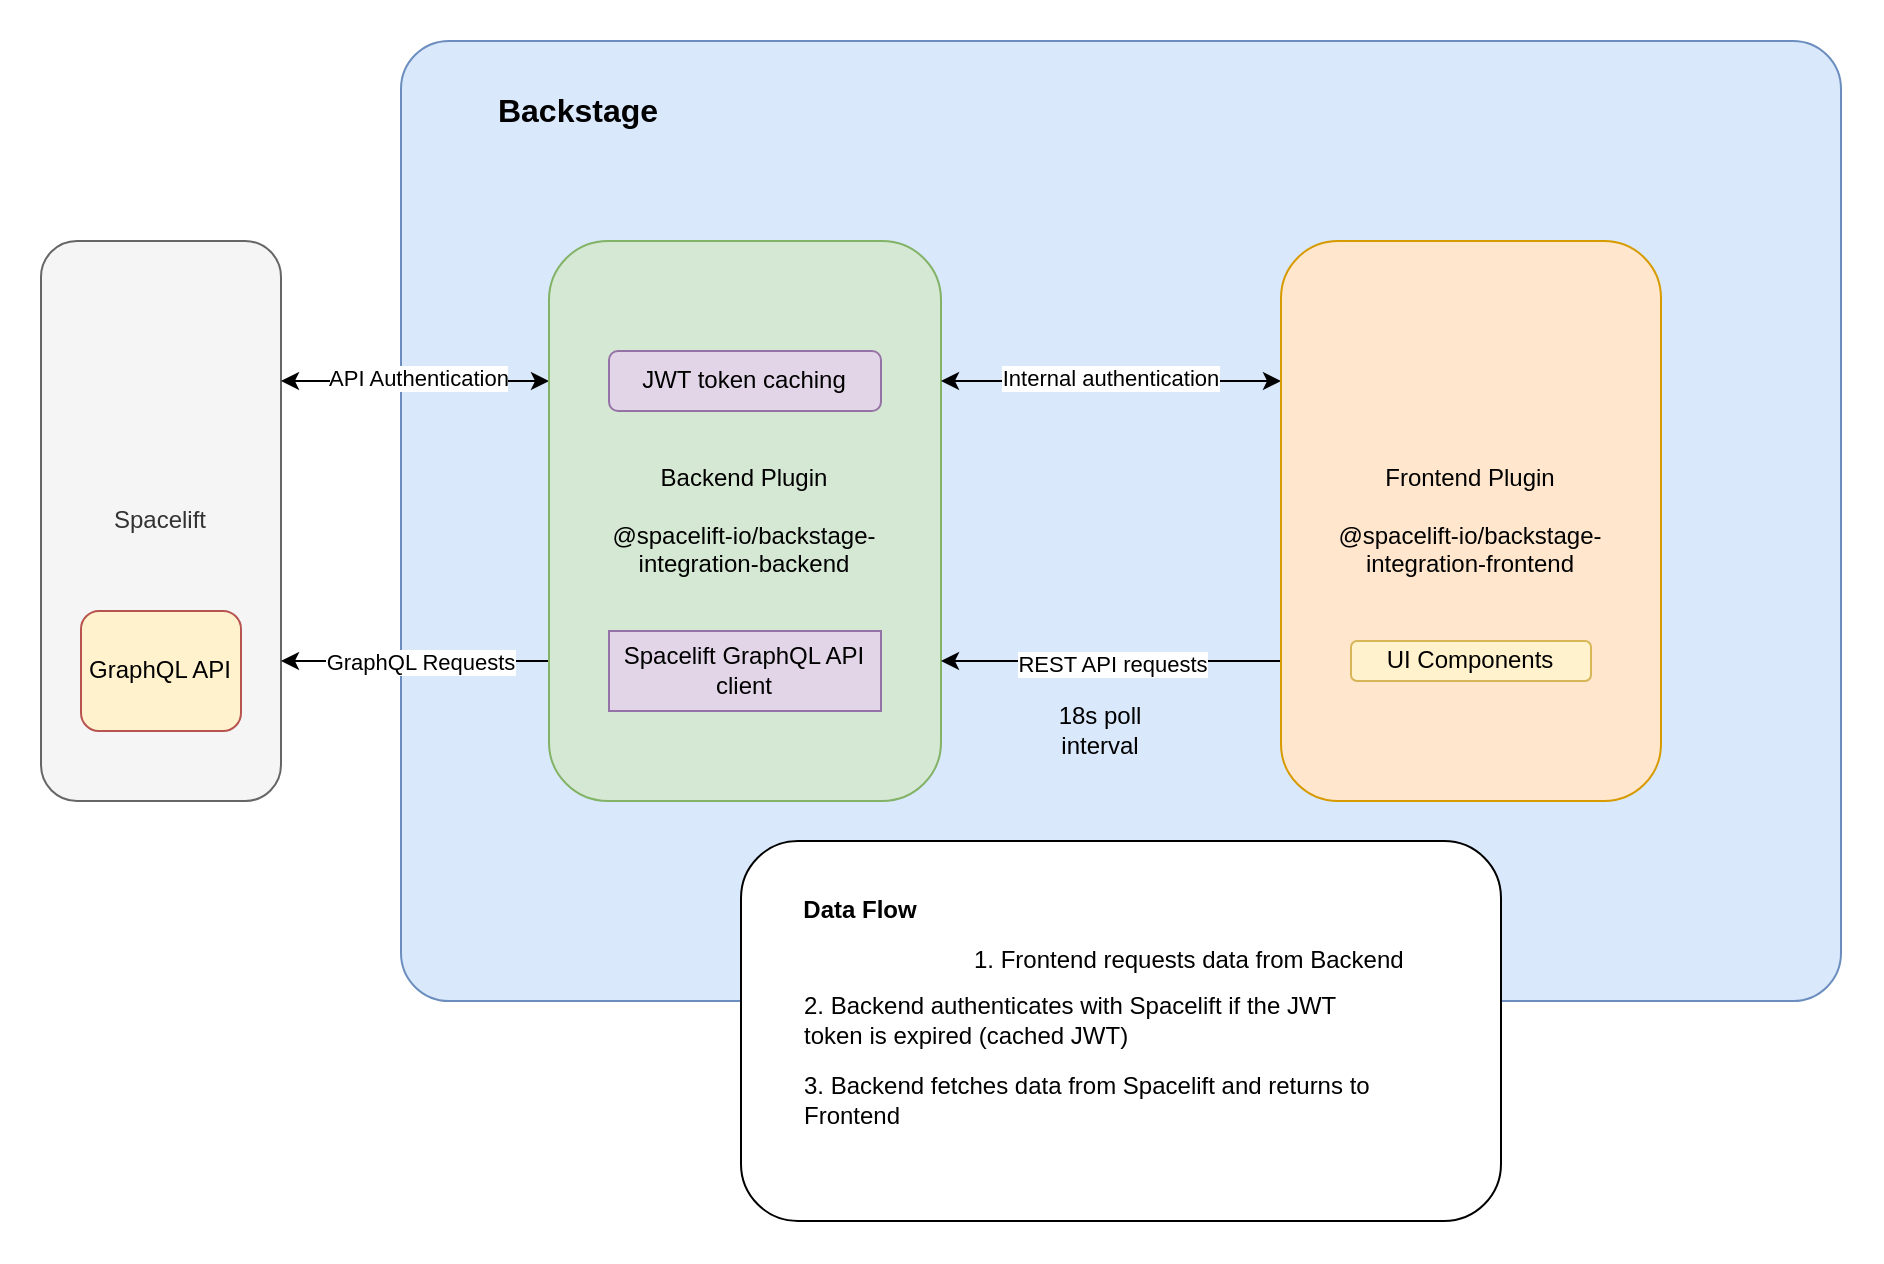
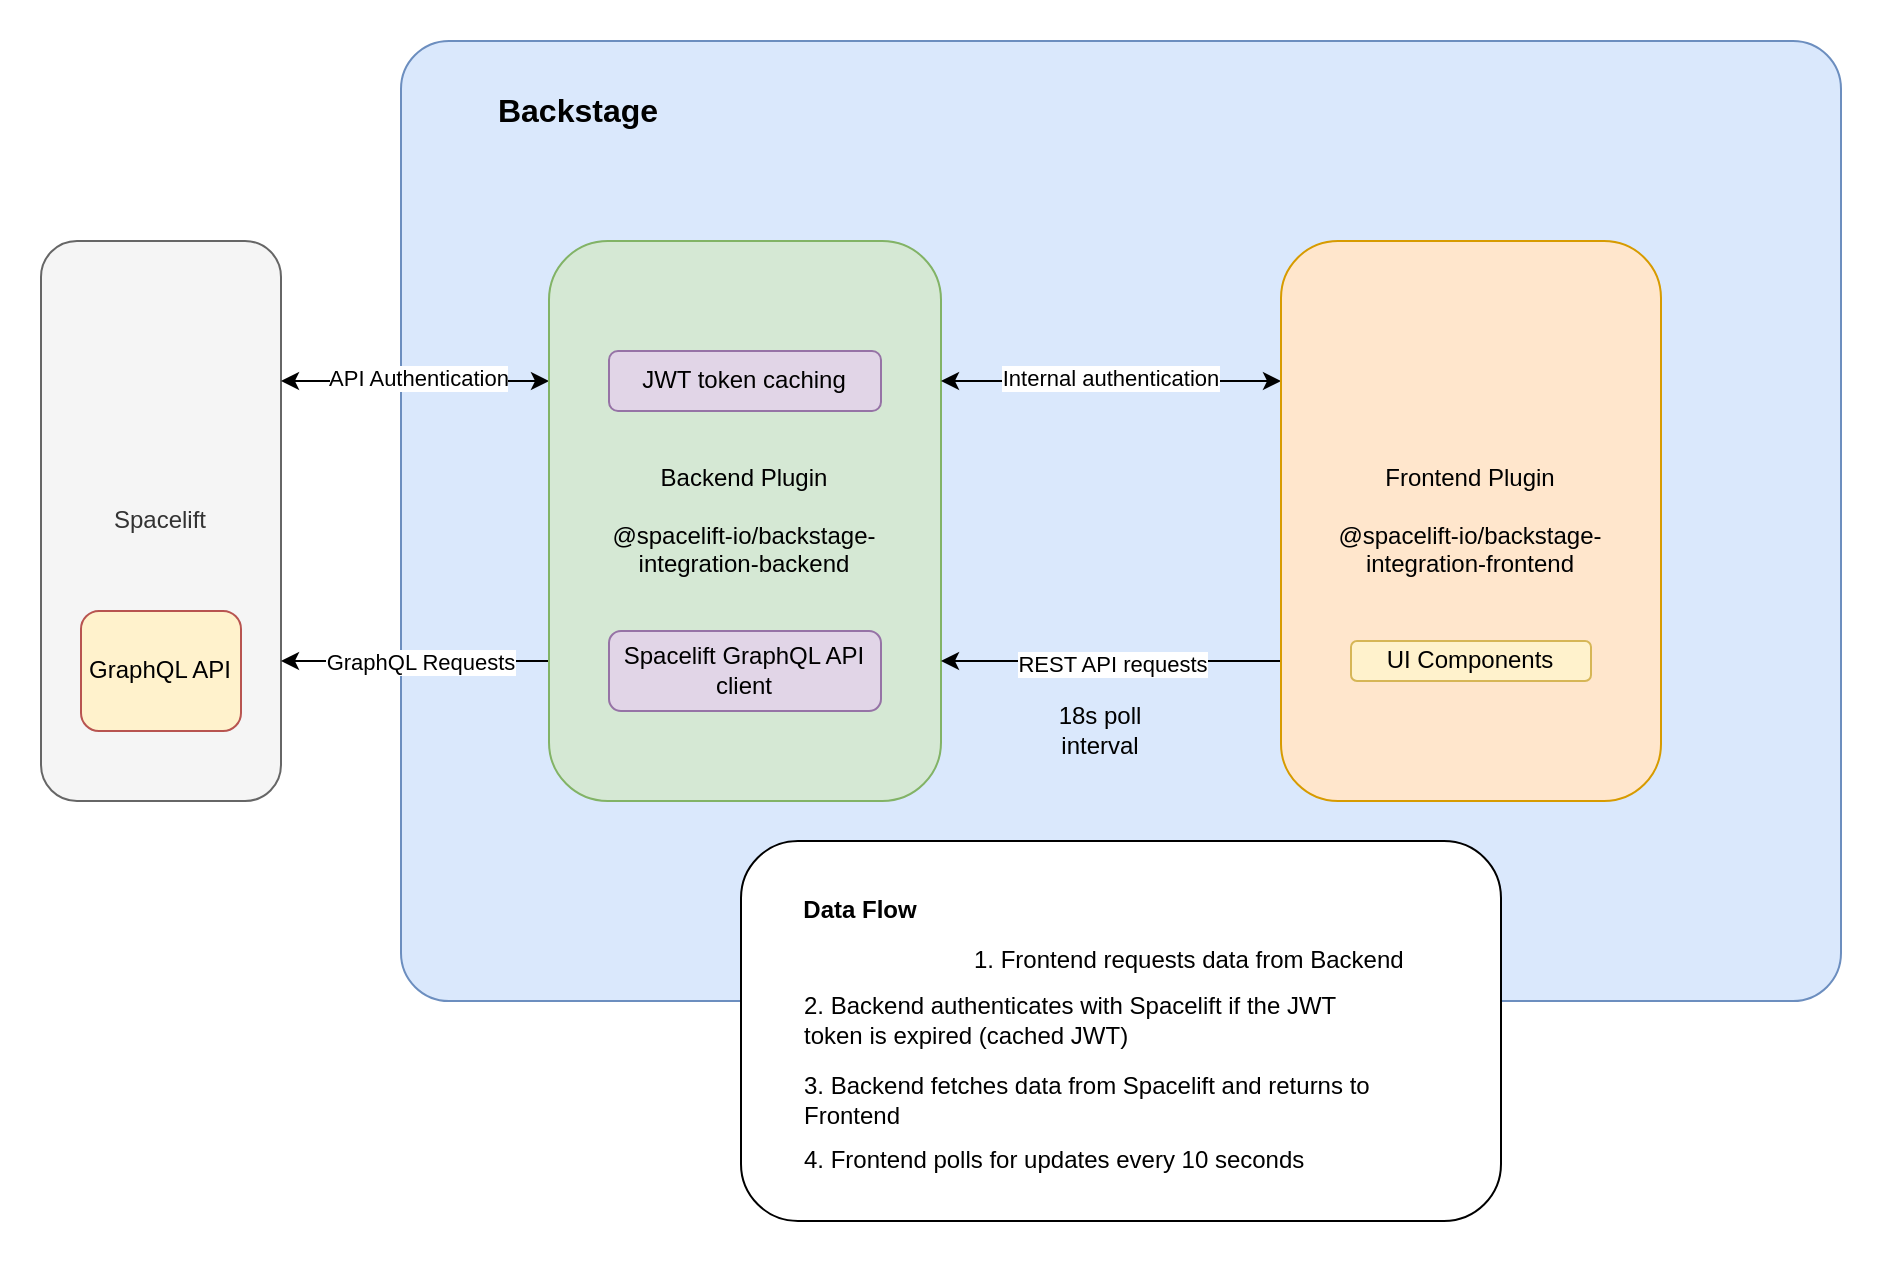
node "Spacelift GraphQL API client": shape rectangle -> rounded rectangle
node "4. Frontend polls for updates every 10 seconds": added
